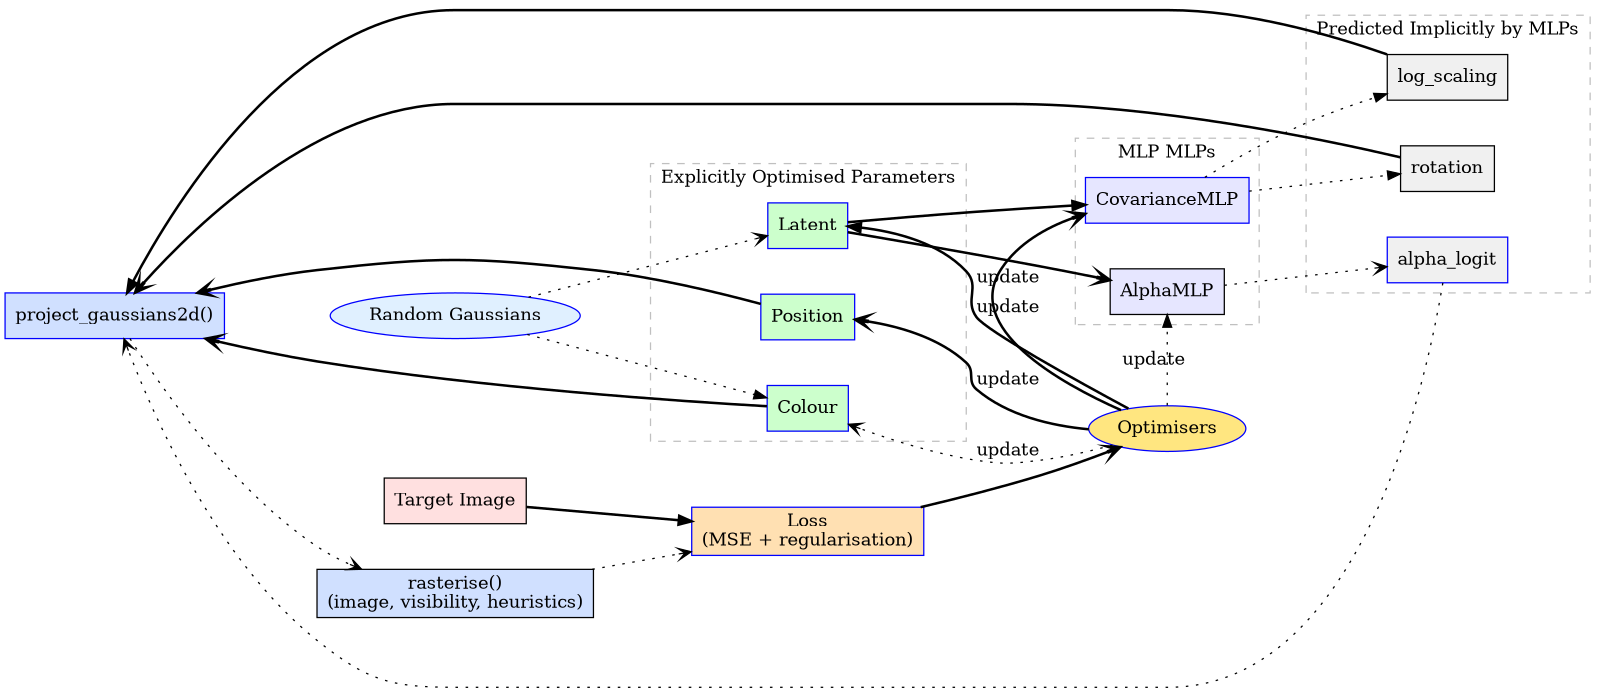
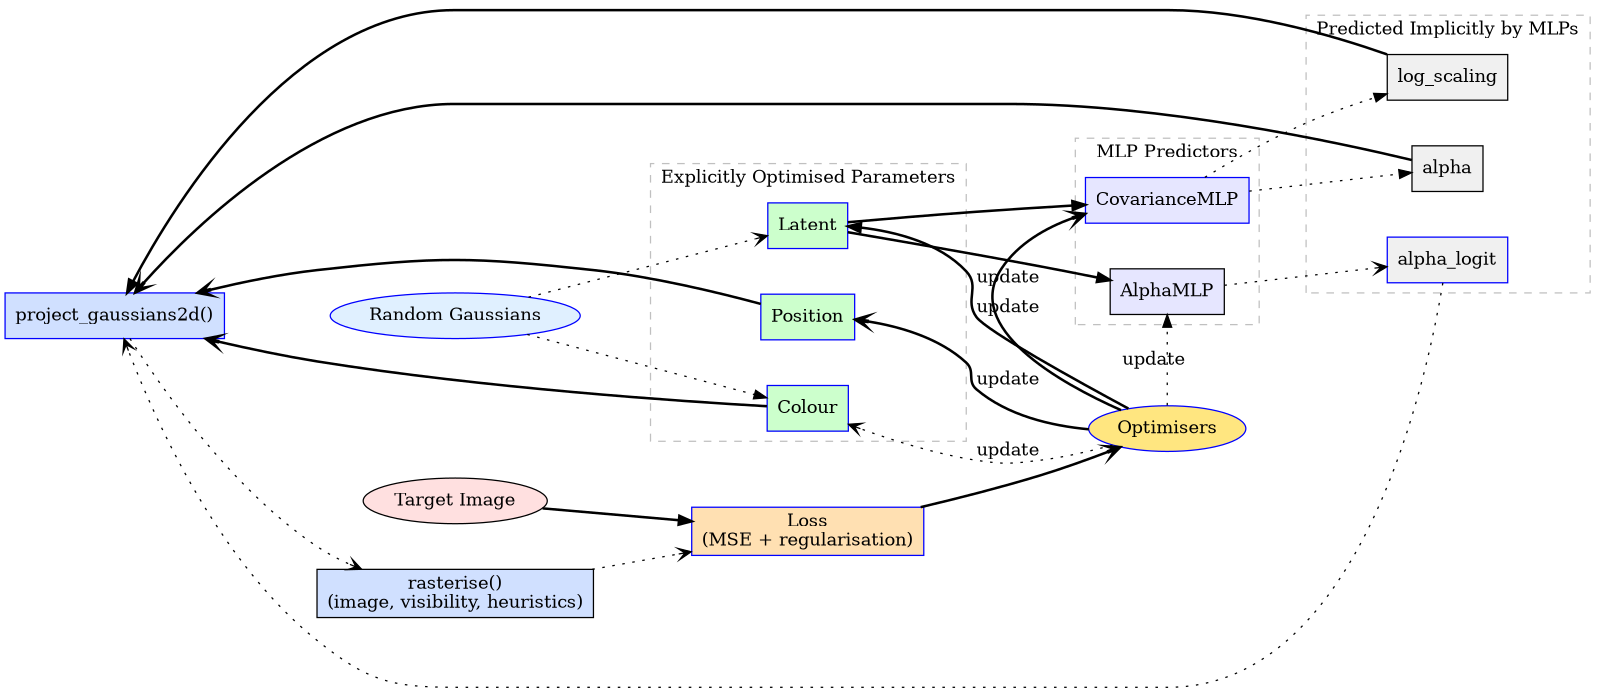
cluster "MLP MLPs": label "MLP MLPs" -> "MLP Predictors"
node "rotation": label "rotation" -> "alpha"
edge "Latent" -> "AlphaMLP": arrowhead vee -> normal
node "Target Image": shape box -> ellipse
